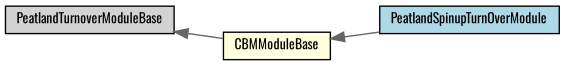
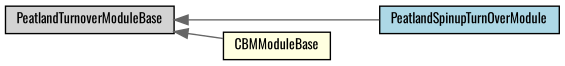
edge "PeatlandSpinupTurnOverModule" -> "CBMModuleBase": now "PeatlandSpinupTurnOverModule" -> "PeatlandTurnoverModuleBase"
